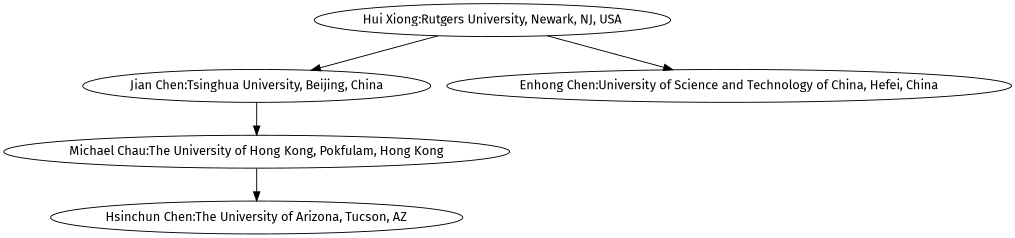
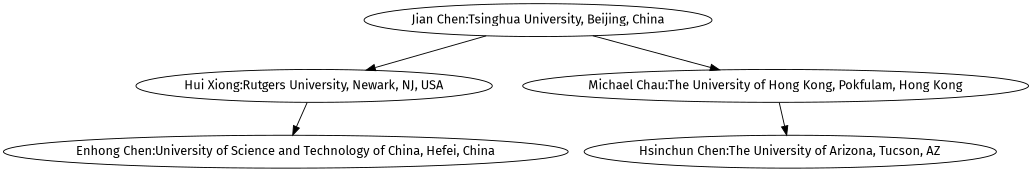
edge "Hui Xiong:Rutgers University, Newark, NJ, USA" -> "Jian Chen:Tsinghua University, Beijing, China": reversed
